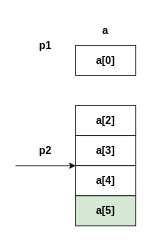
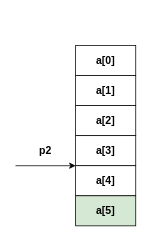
node "a": removed
node "p1": removed
node "a[1]": added
